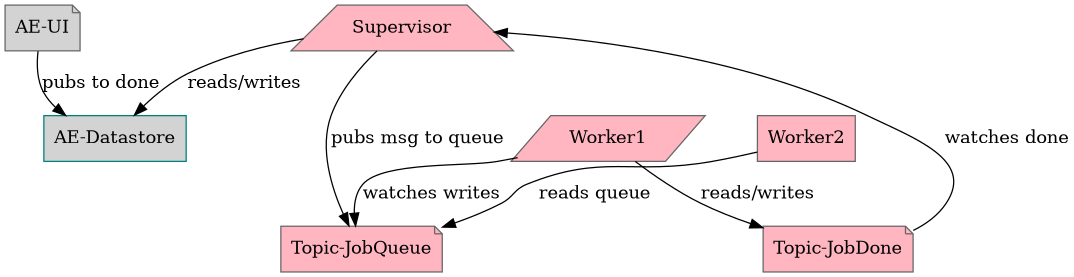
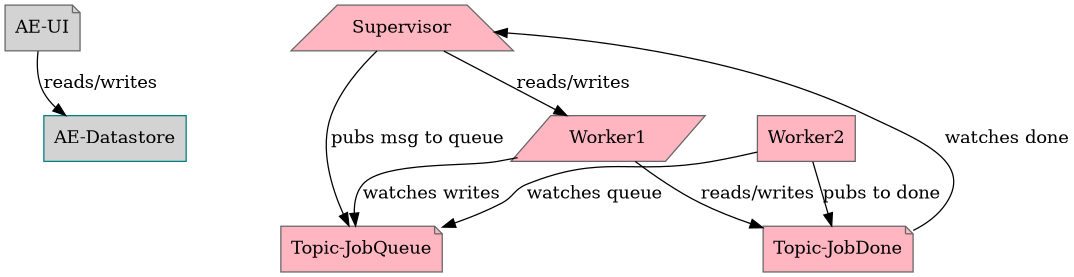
edge "Supervisor" -> "AE-Datastore": now "Supervisor" -> "Worker1"
edge "AE-UI" -> "AE-Datastore": label "pubs to done" -> "reads/writes"
edge "Worker2" -> "Topic-JobDone": added, label "pubs to done"
edge "Worker2" -> "Topic-JobQueue": label "reads queue" -> "watches queue"
